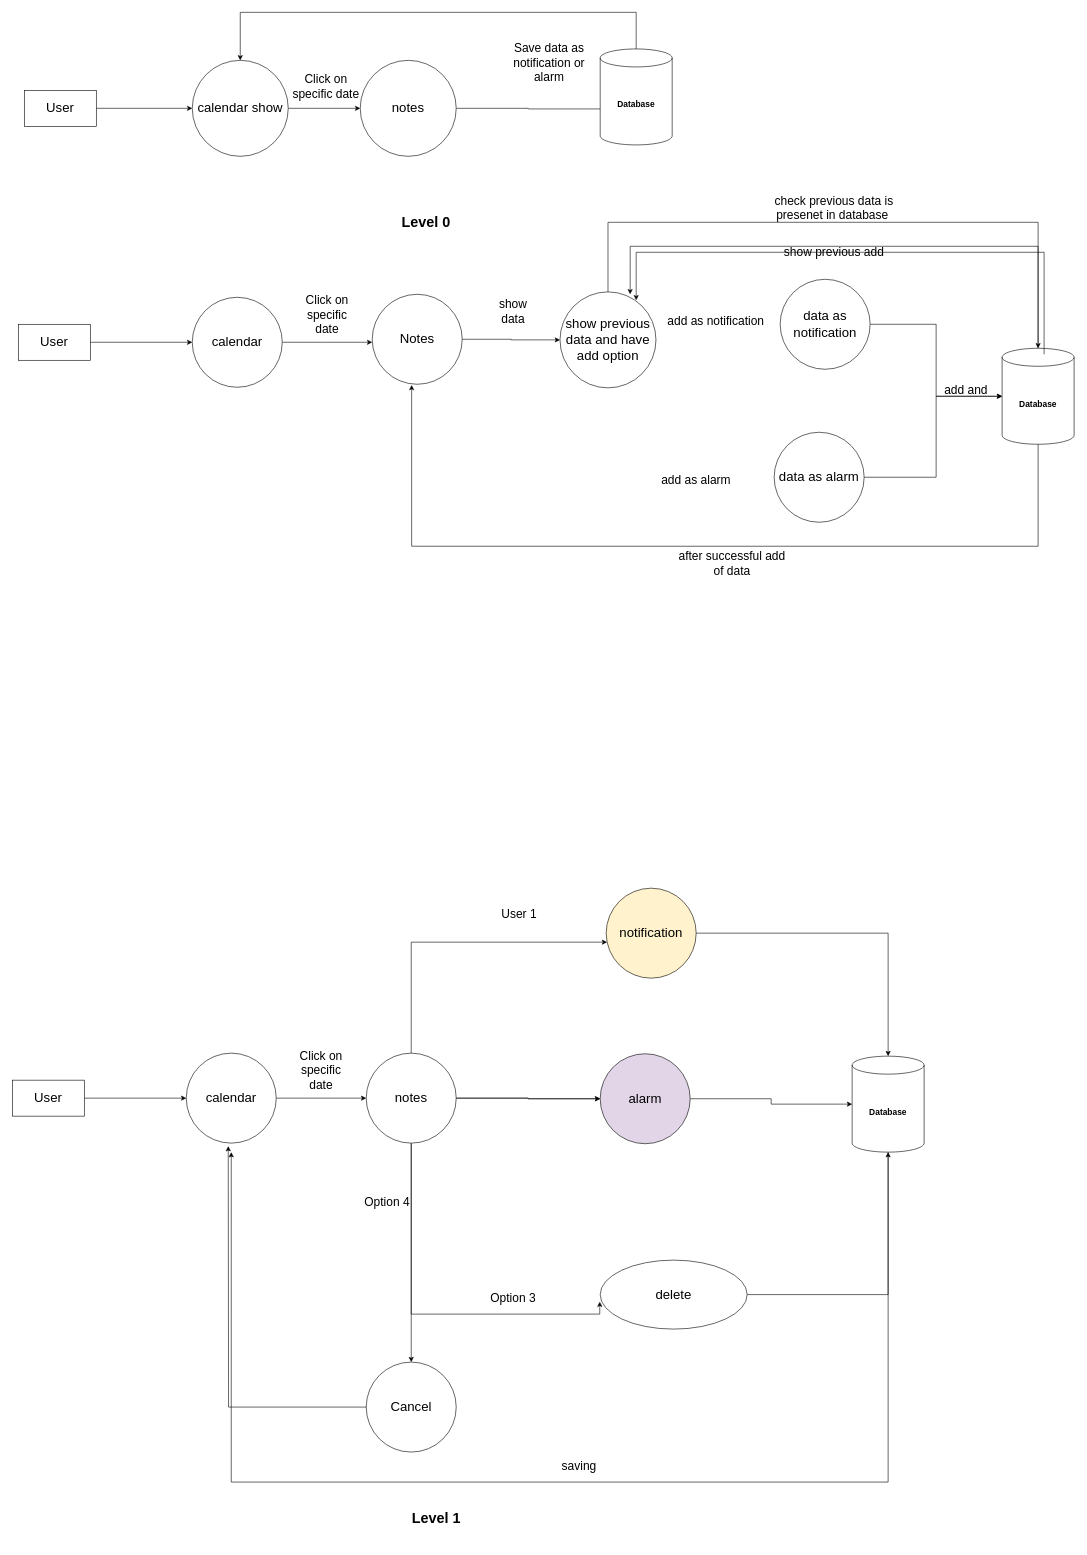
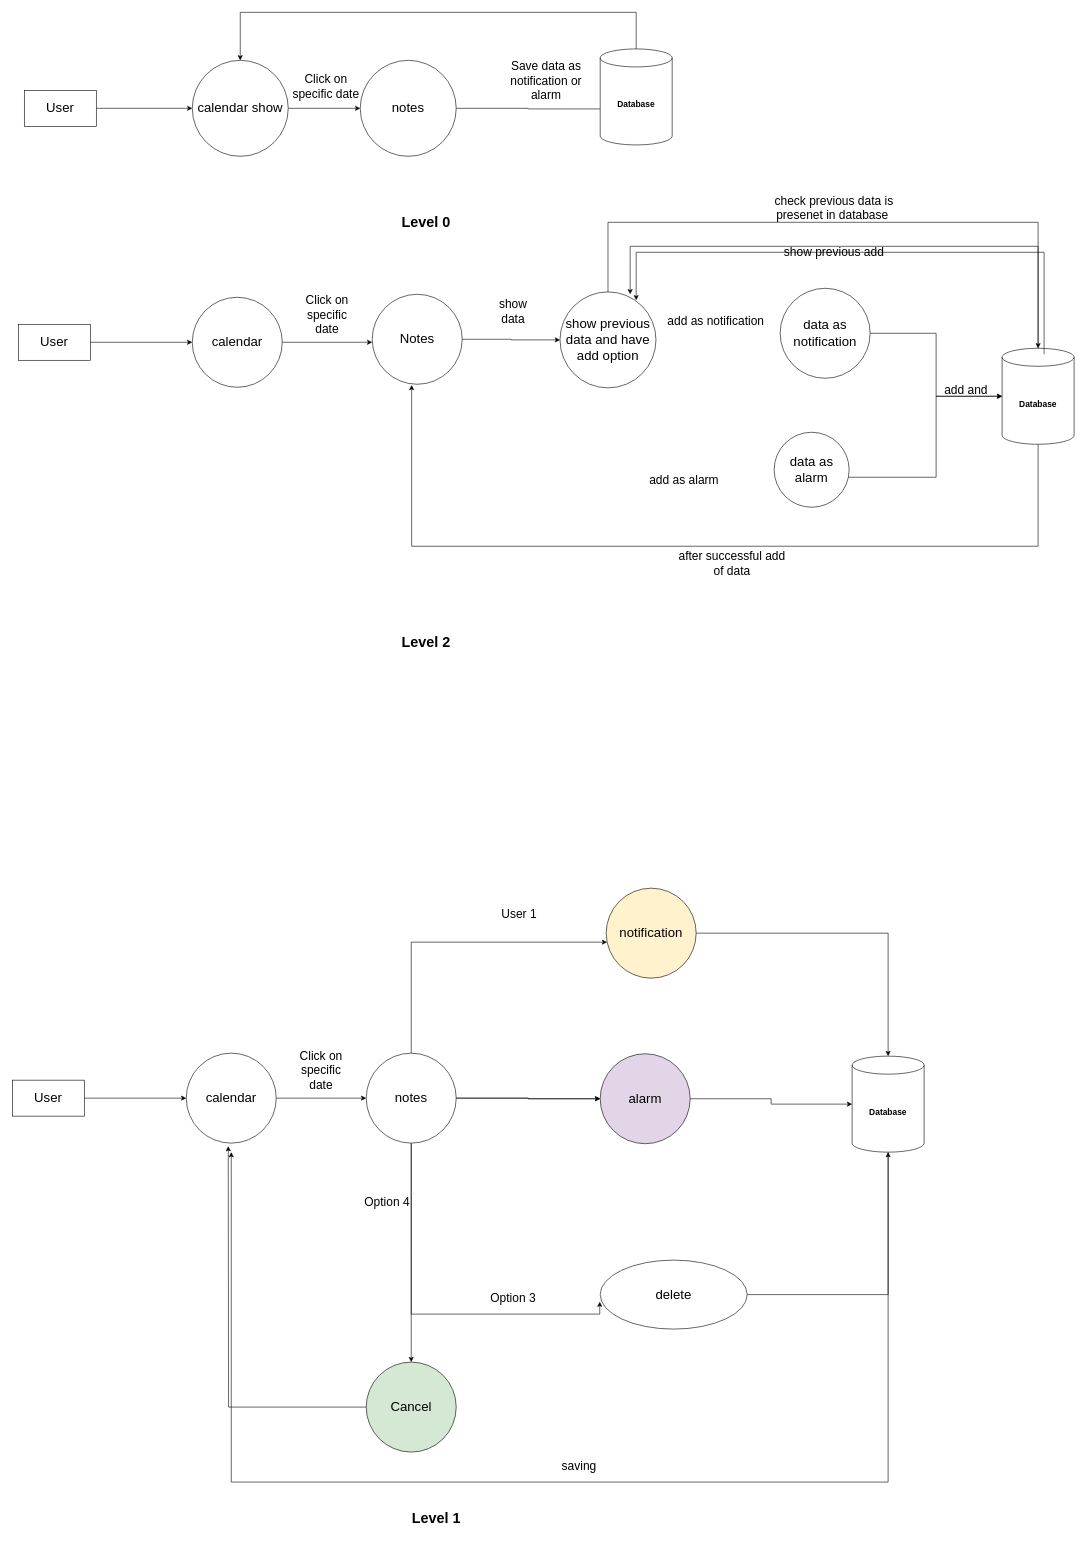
node "Save data as notification or alarm": moved (549, 62) -> (546, 80)
node "data as notification": moved (825, 324) -> (825, 333)
node "data as alarm": size 90x90 -> 75x75
node "add as alarm": moved (696, 479) -> (684, 479)
node "Level 2": added
node "Cancel": fillcolor #ffffff -> #d5e8d4
